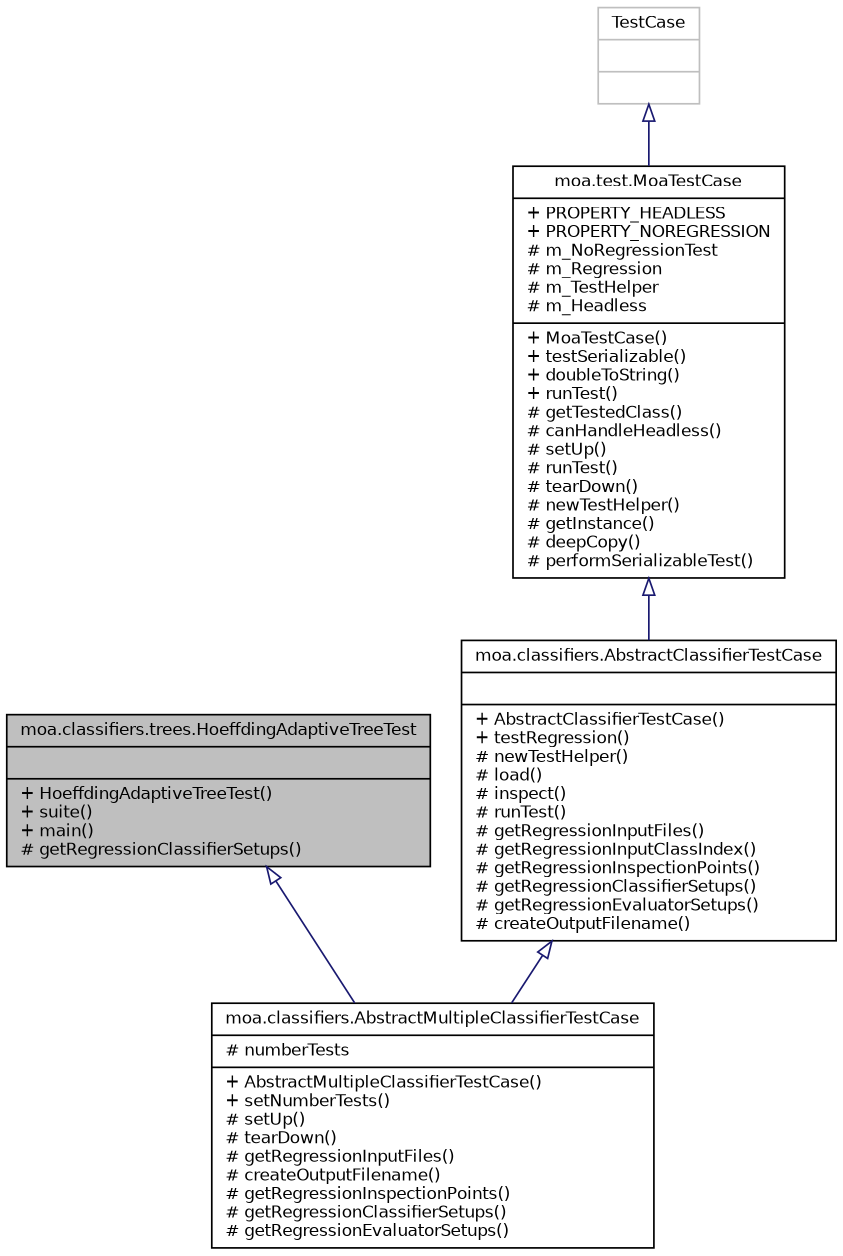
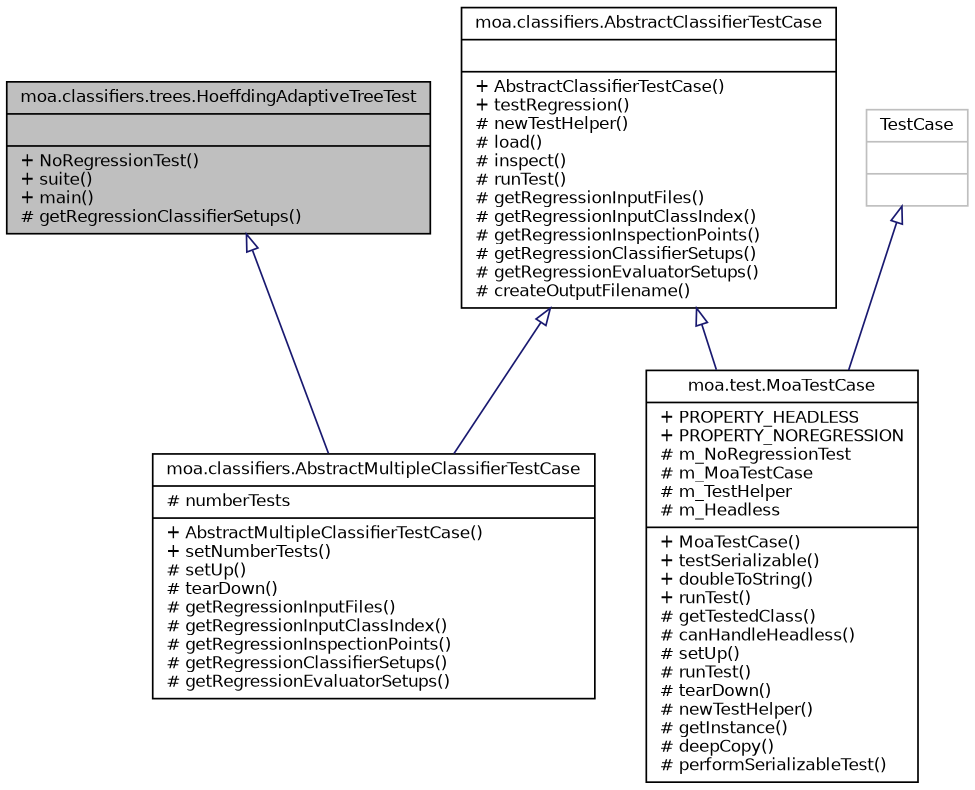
node "moa.test.MoaTestCase": text "# m_Regression" -> "# m_MoaTestCase"
edge "moa.classifiers.AbstractClassifierTestCase" -> "moa.test.MoaTestCase": reversed
node "moa.classifiers.trees.HoeffdingAdaptiveTreeTest": text "+ HoeffdingAdaptiveTreeTest()" -> "+ NoRegressionTest()"
node "moa.classifiers.AbstractMultipleClassifierTestCase": text "# createOutputFilename()" -> "# getRegressionInputClassIndex()"
